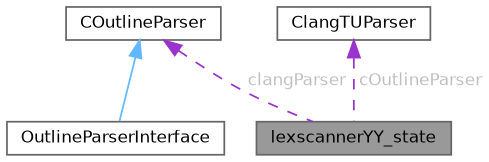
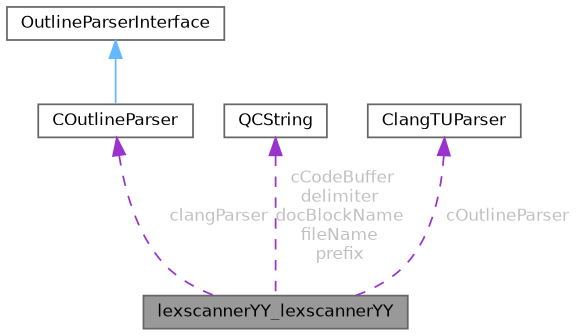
edge "OutlineParserInterface" -> "COutlineParser": reversed
node "QCString": added
node "lexscannerYY_state": label "lexscannerYY_state" -> "lexscannerYY_lexscannerYY"
